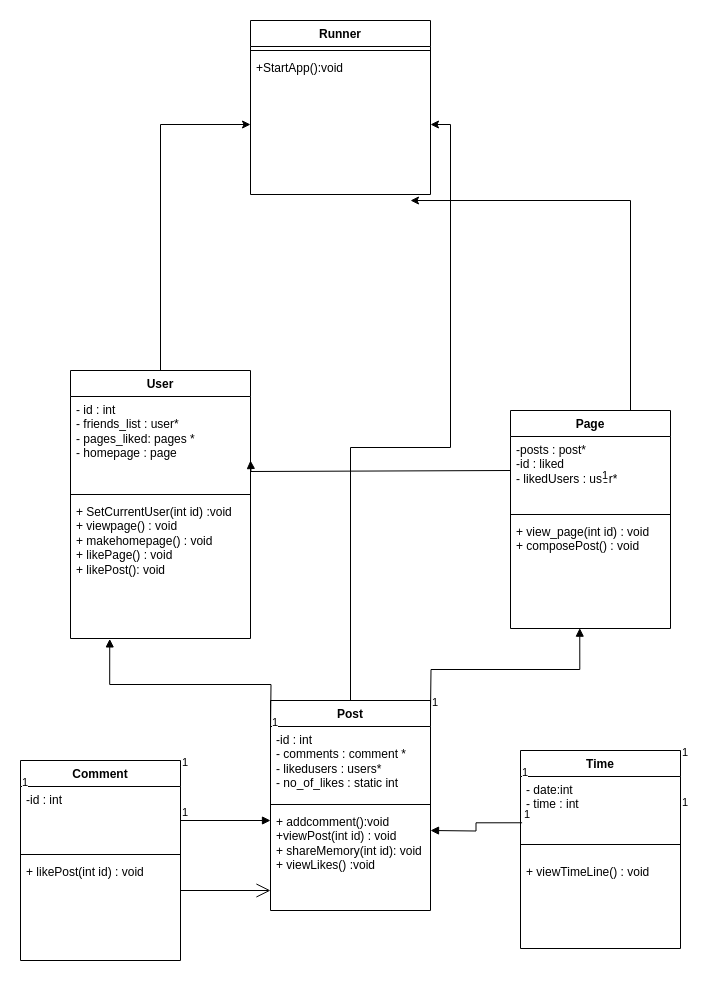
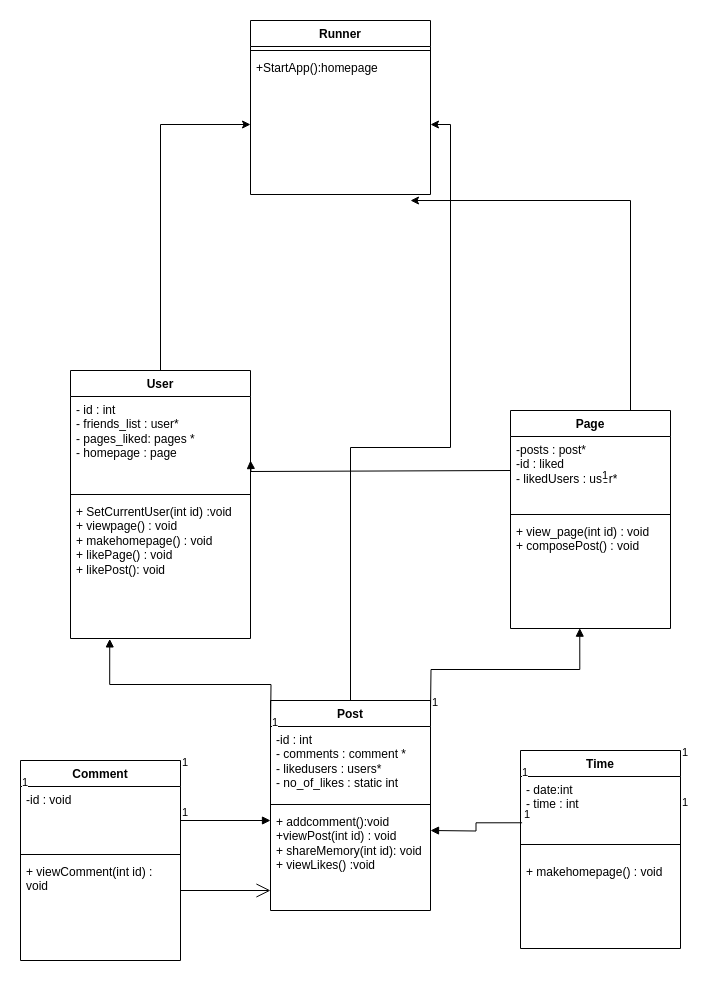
node "+StartApp():void": label "+StartApp():void" -> "+StartApp():homepage"
node "-id : int": label "-id : int" -> "-id : void"
node "+ likePost(int id) : void": label "+ likePost(int id) : void" -> "+ viewComment(int id) : void"
node "+ viewTimeLine() : void": label "+ viewTimeLine() : void" -> "+ makehomepage() : void"
